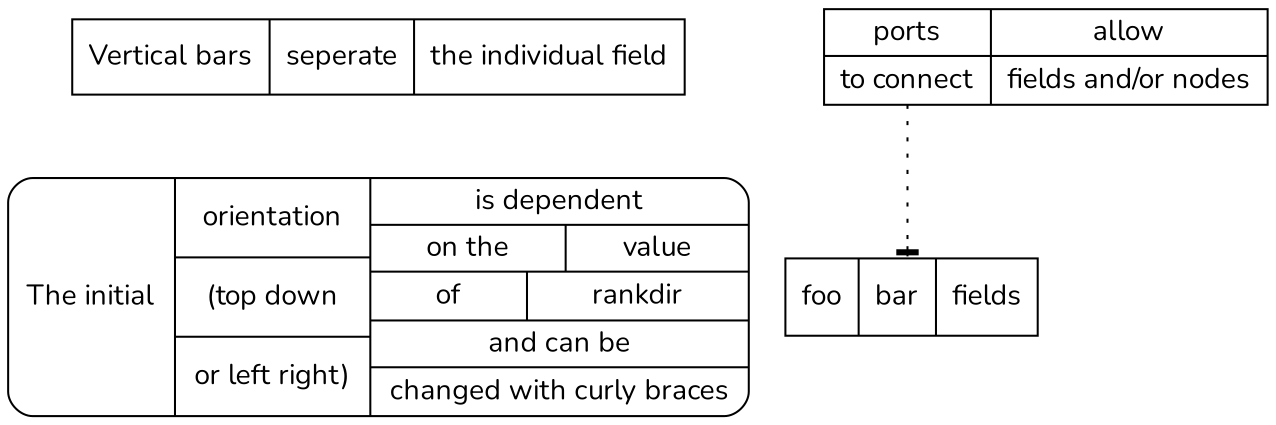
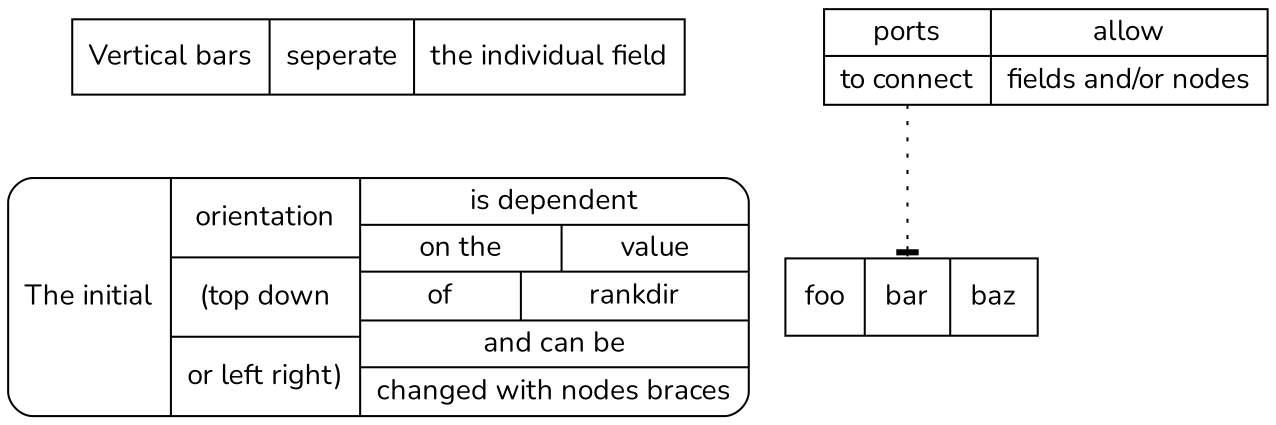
node "foo": text "fields" -> "baz"
node "The initial": text "changed with curly braces" -> "changed with nodes braces"
